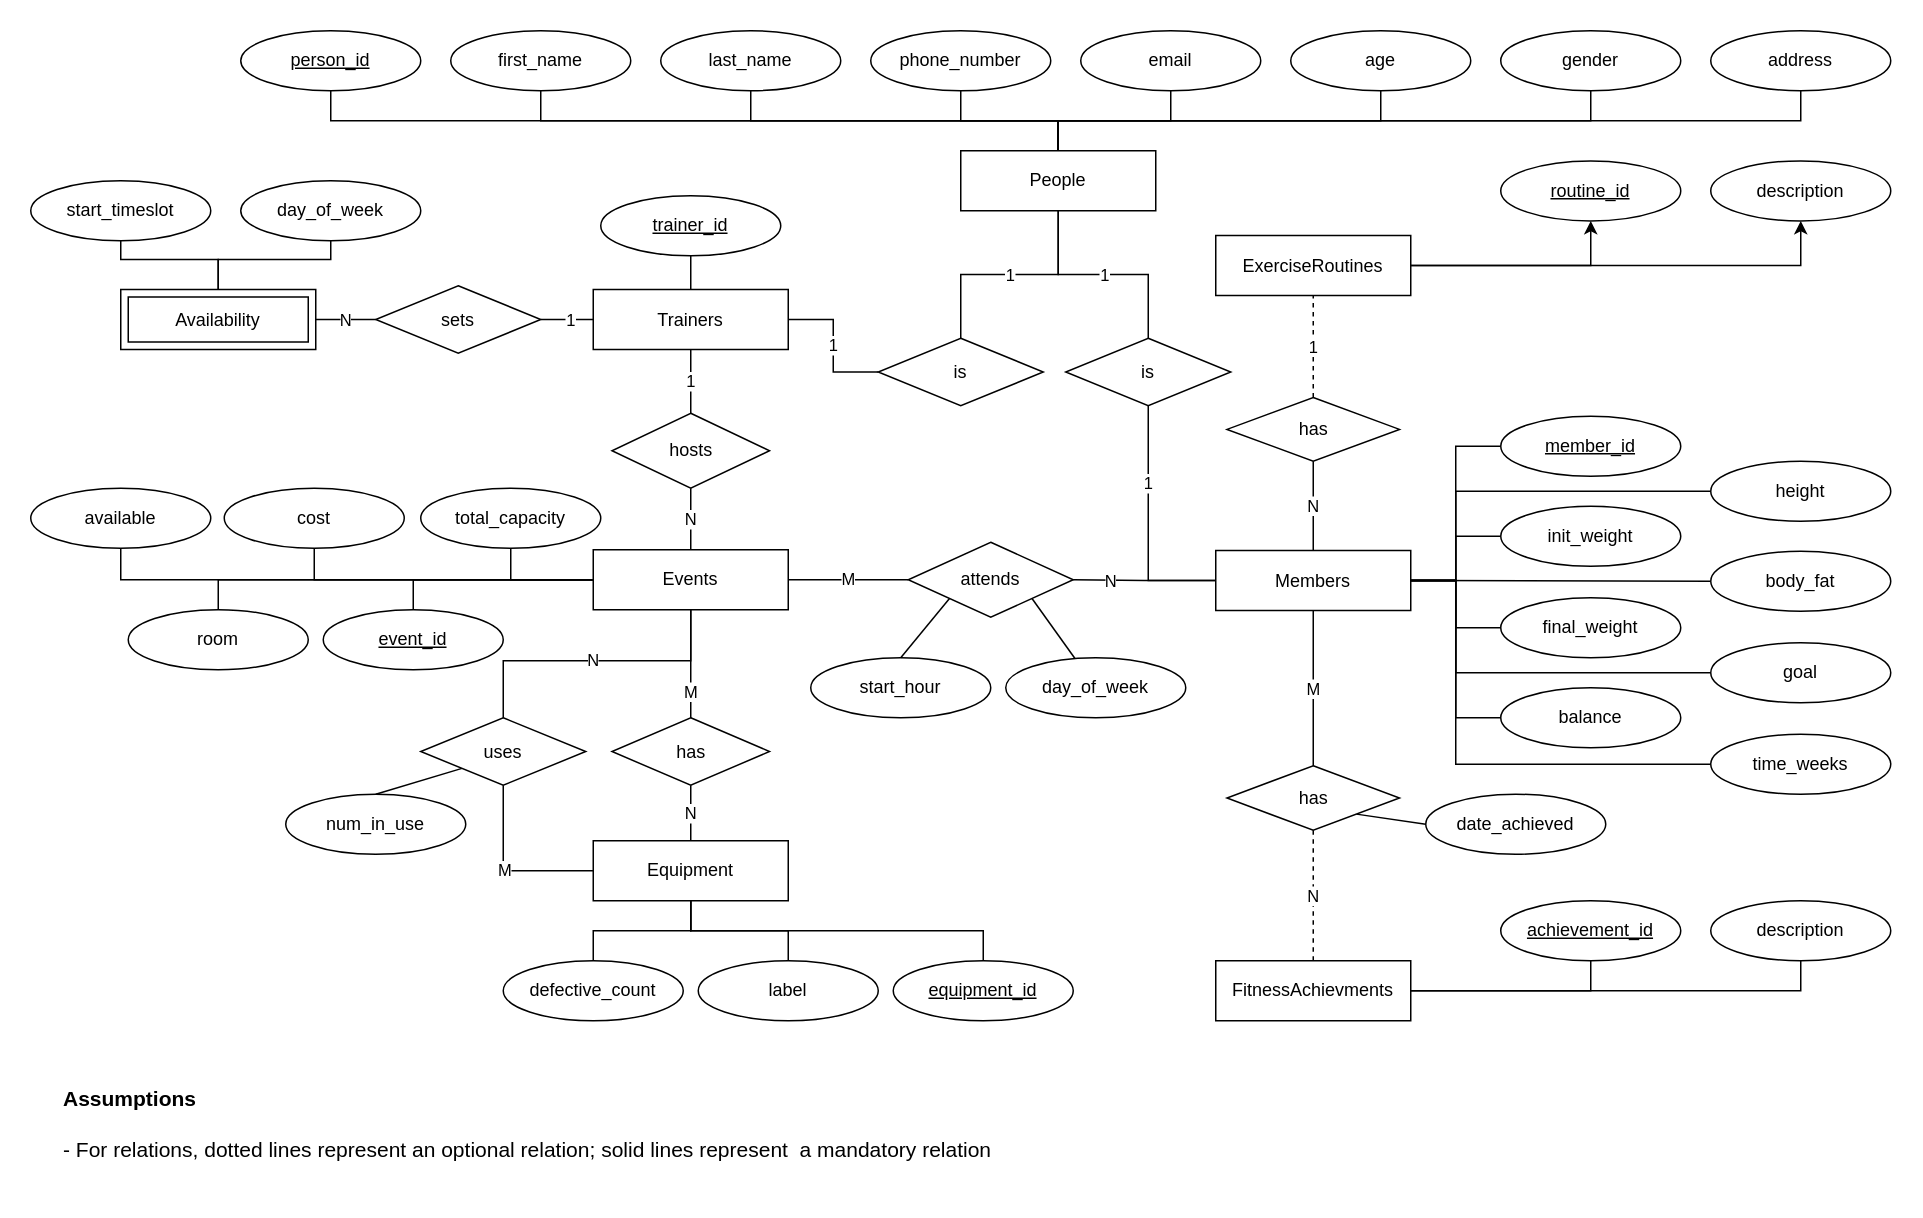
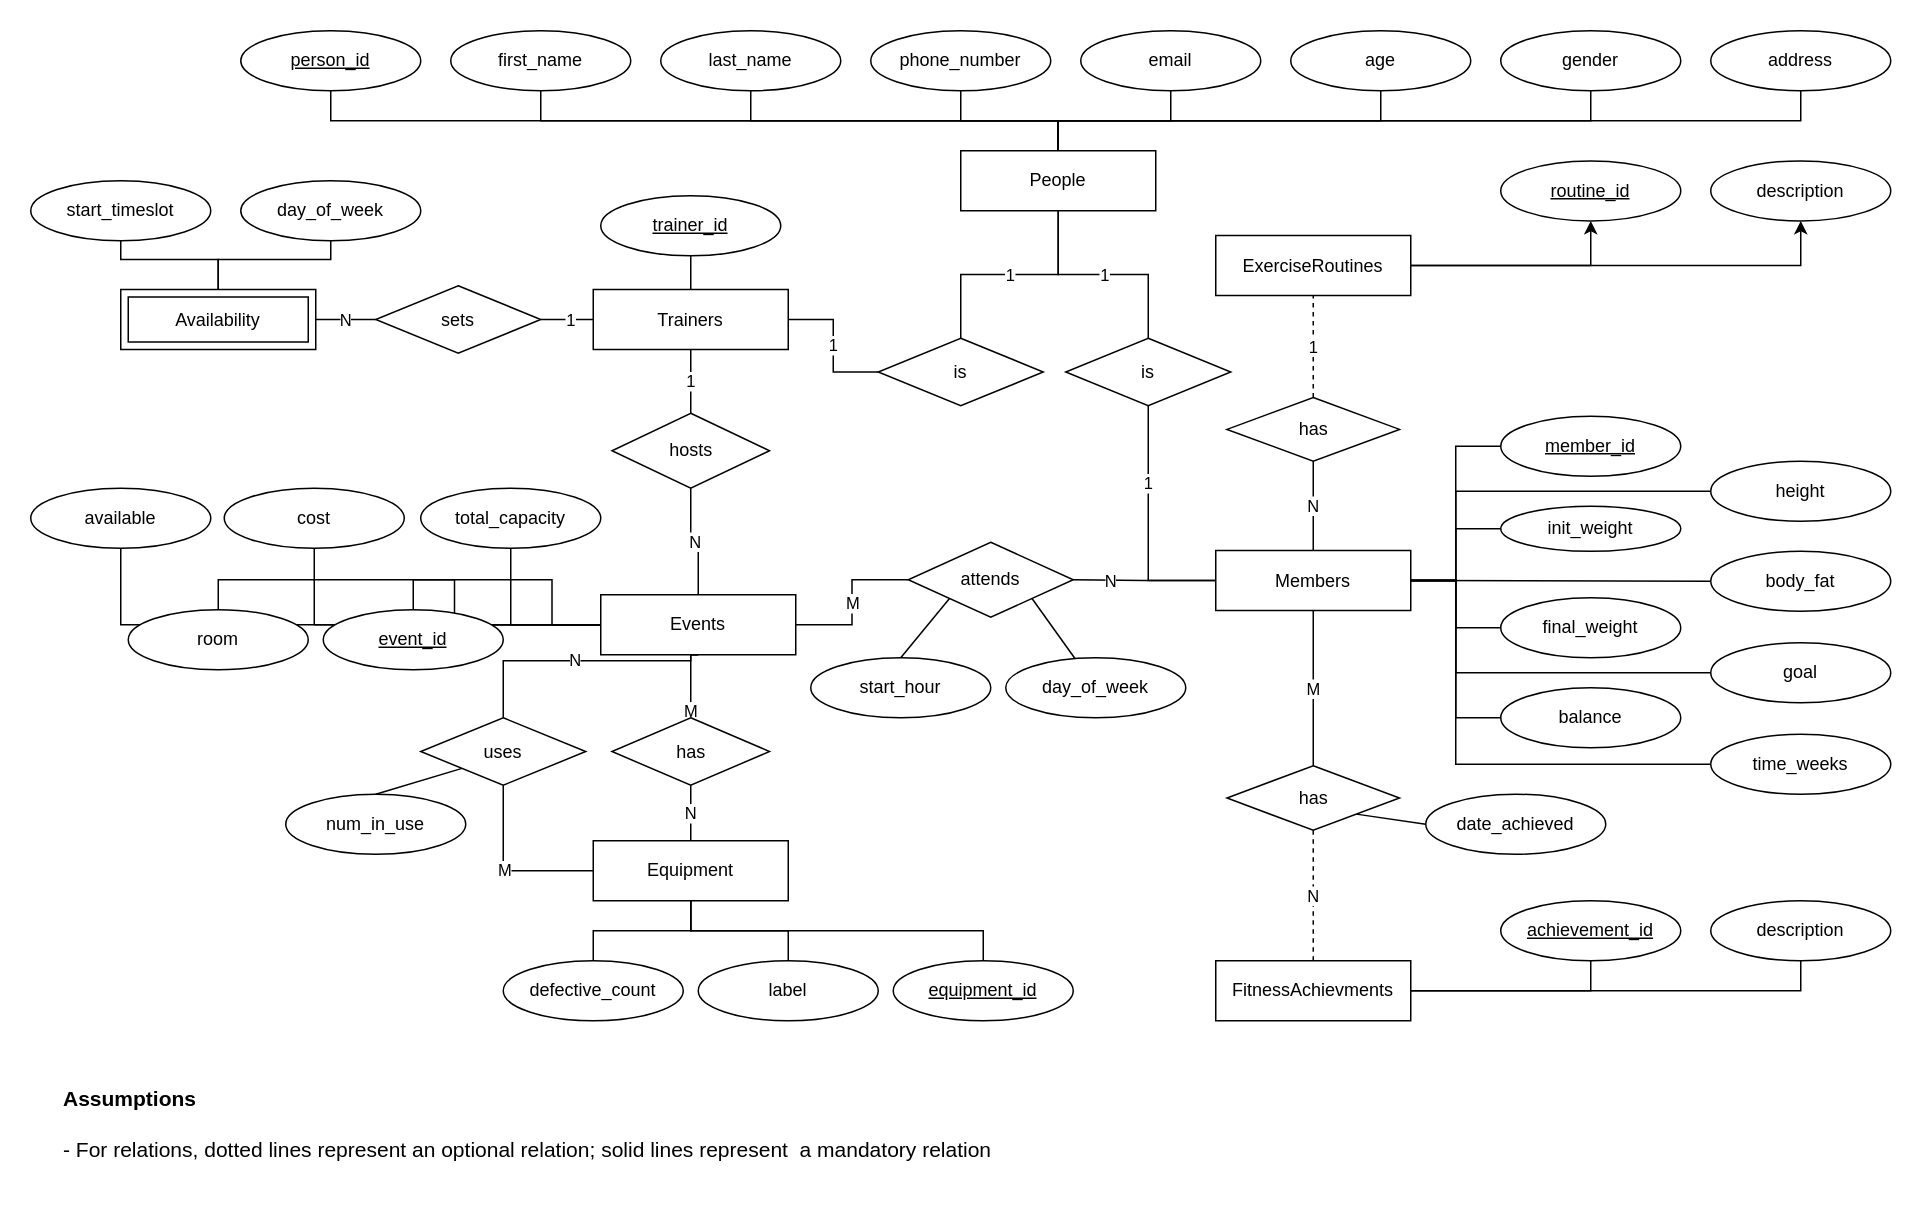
node "init_weight": size 180x60 -> 180x45
node "Events": moved (691, 580) -> (698, 625)
